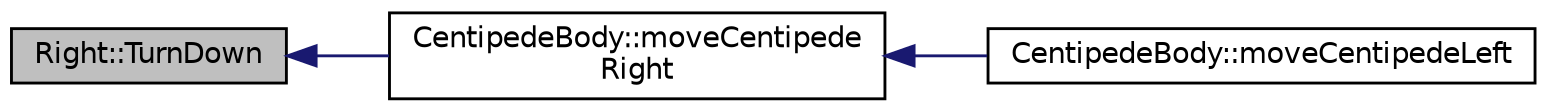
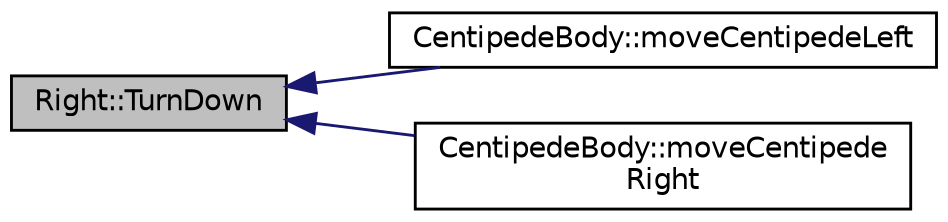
edge "CentipedeBody::moveCentipedeLeft" -> "CentipedeBody::moveCentipede Right": now "CentipedeBody::moveCentipedeLeft" -> "Right::TurnDown"
